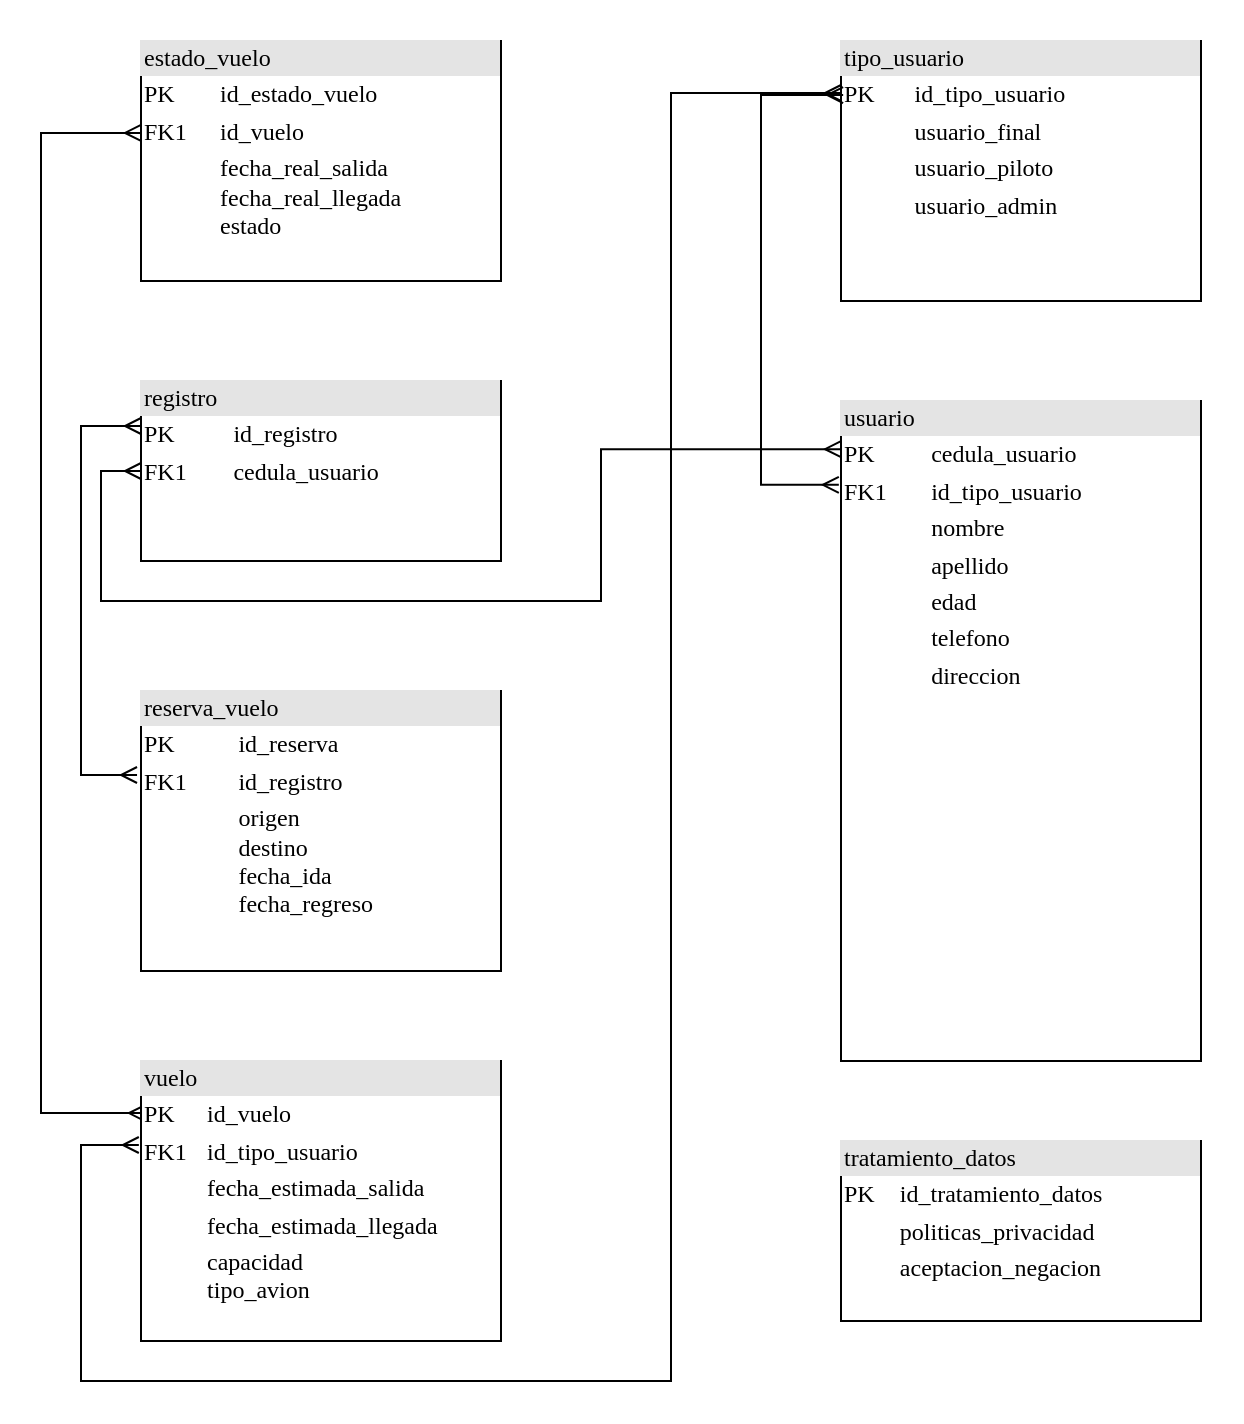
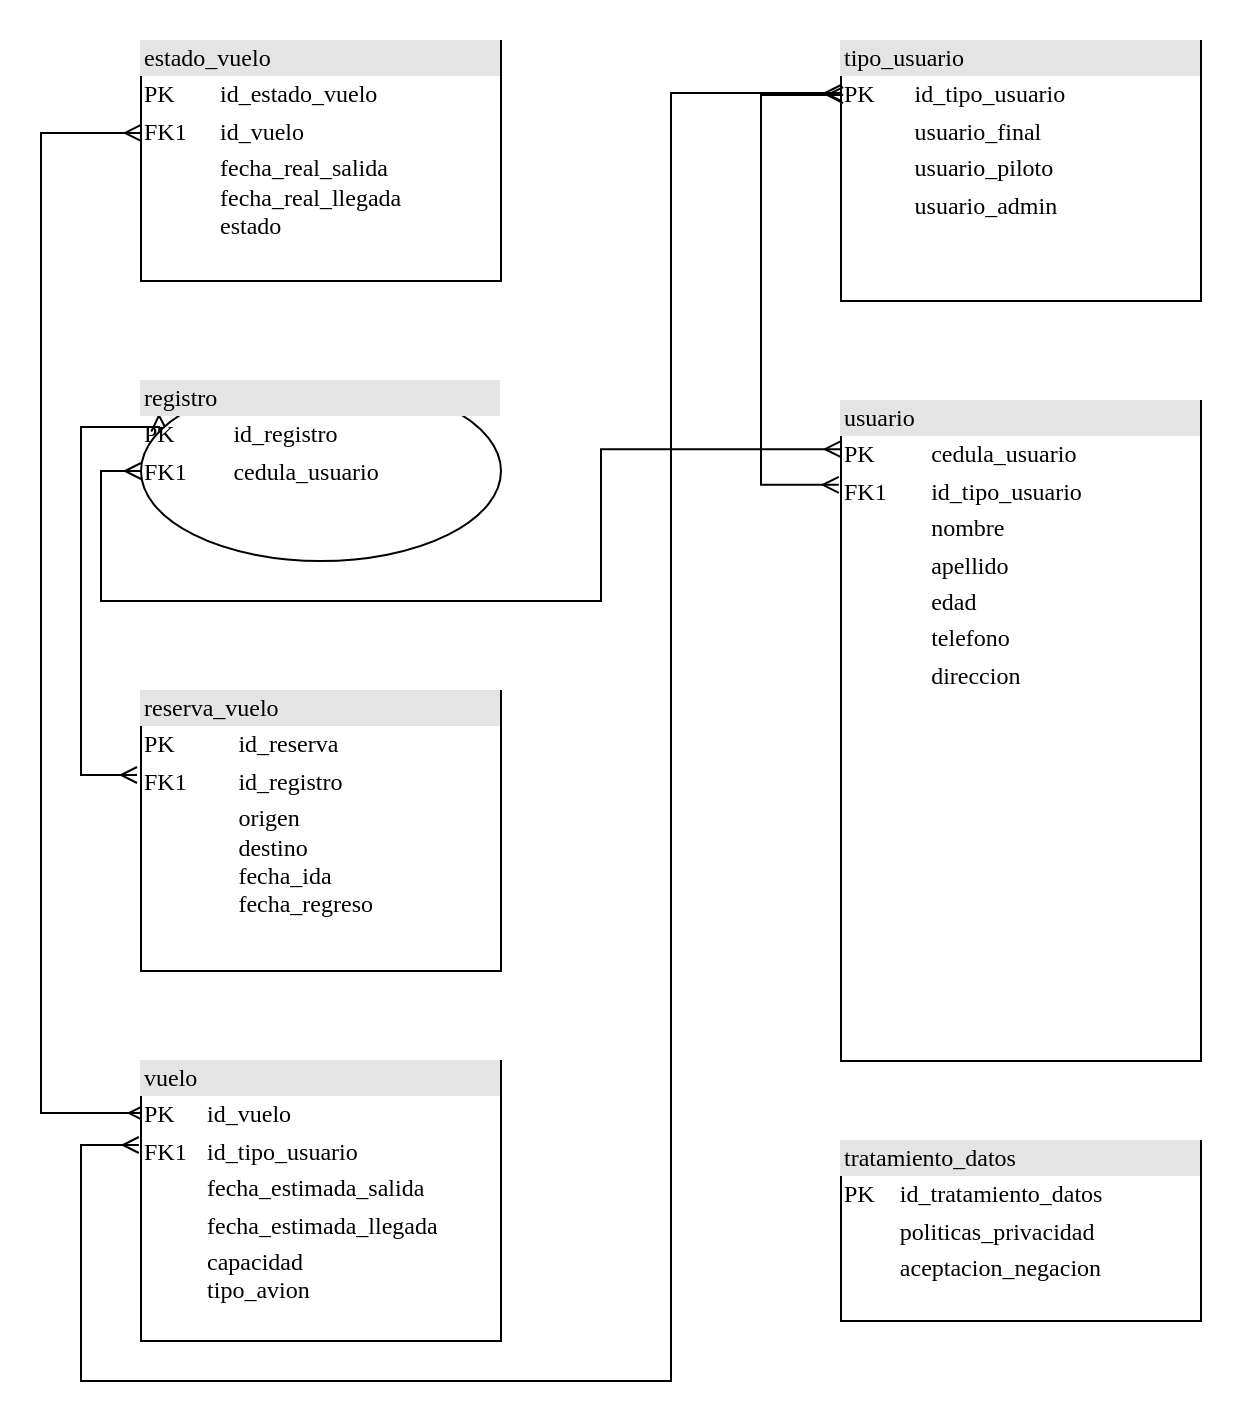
node "registro PK id_registro FK1 cedula_usuario": shape rectangle -> ellipse
